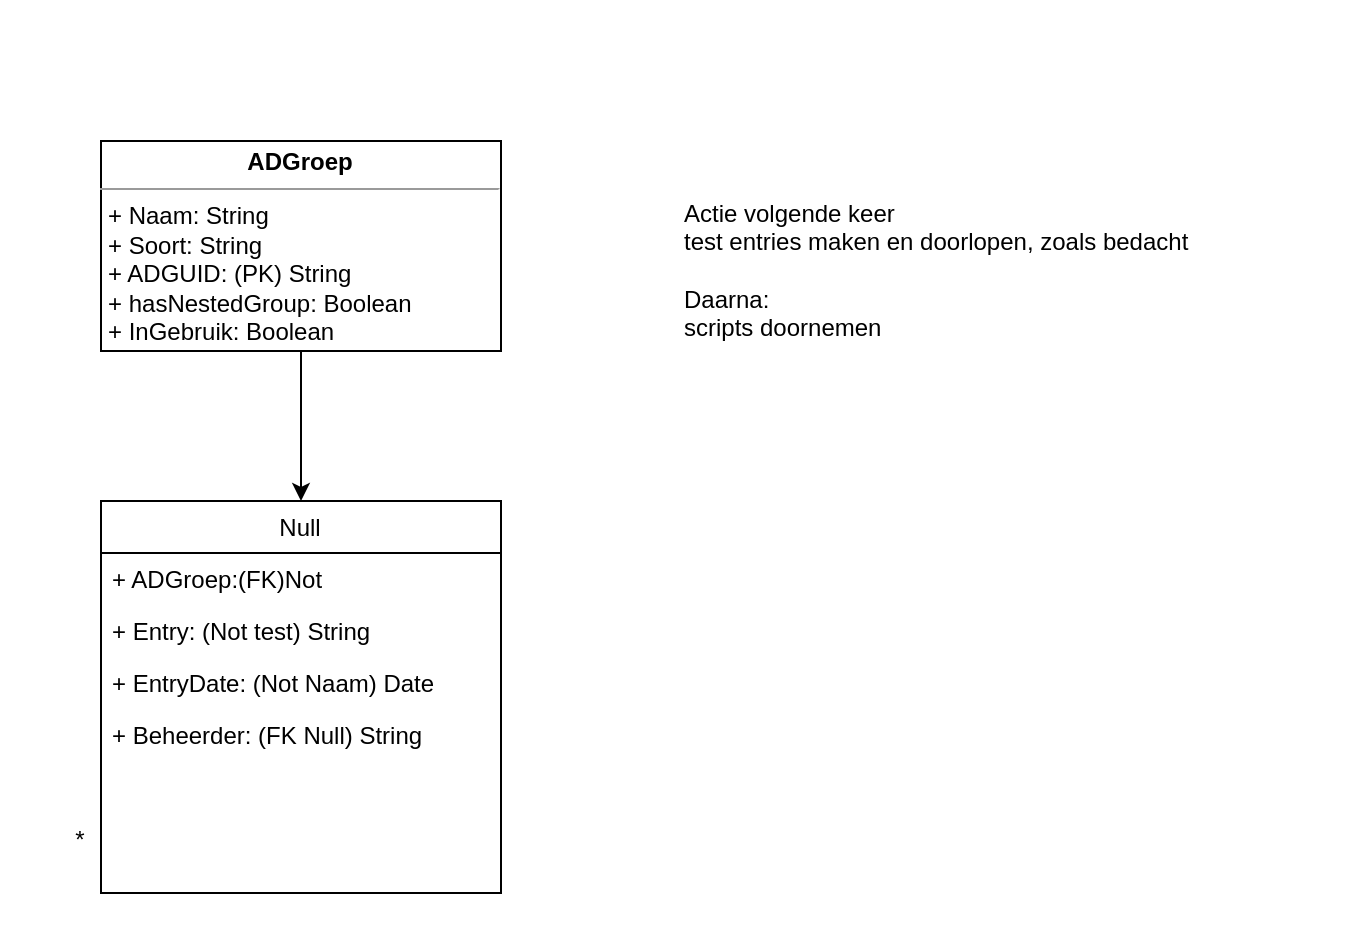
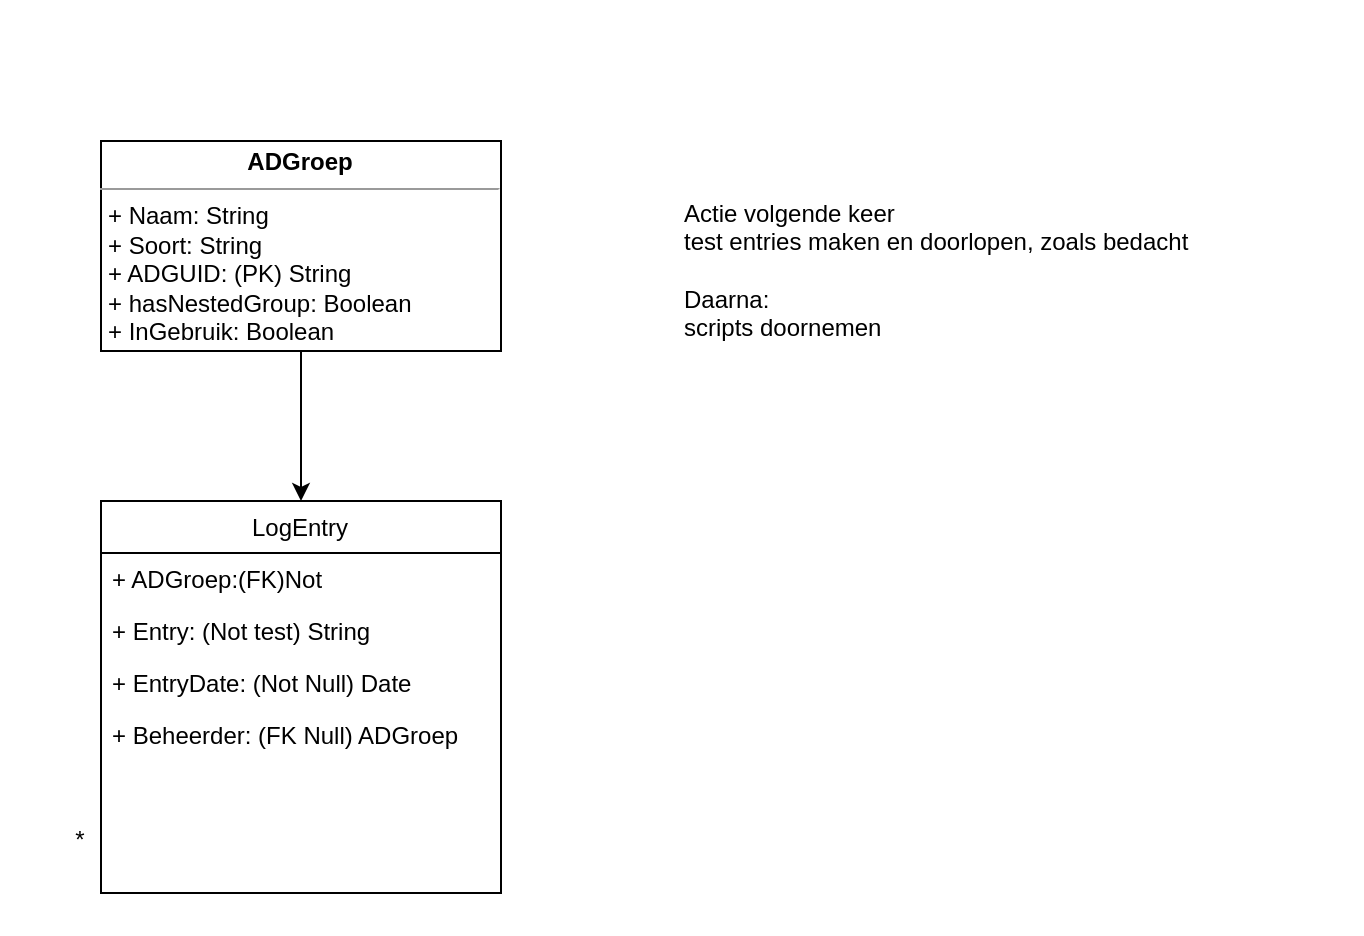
node "Null": label "Null" -> "LogEntry"
node "+ EntryDate: (Not Naam) Date": label "+ EntryDate: (Not Naam) Date" -> "+ EntryDate: (Not Null) Date"
node "+ Beheerder: (FK Null) String": label "+ Beheerder: (FK Null) String" -> "+ Beheerder: (FK Null) ADGroep"
